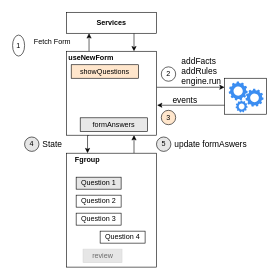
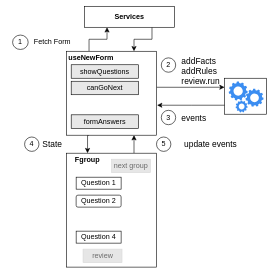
node "Services": moved (111, 23) -> (129, 17)
node "1": size 12x21 -> 16x14
node "addFacts addRules engine.run": label "addFacts addRules engine.run" -> "addFacts addRules review.run"
node "showQuestions": fillcolor #ffe6cc -> #e8e8e8
node "2": moved (168, 74) -> (168, 65)
node "canGoNext": added
node "events": moved (187, 100) -> (196, 118)
node "3": fillcolor #ffe6cc -> #ffffff
node "formAnswers": moved (114, 125) -> (105, 122)
node "4": fillcolor #e6e6e6 -> #ffffff
node "5": fillcolor #e6e6e6 -> #ffffff
node "update formAswers": label "update formAswers" -> "update events"
node "next group": added
node "Question 1": fillcolor #e6e6e6 -> #ffffff
node "Question 2": shape rectangle -> rounded rectangle
node "Question 3": removed
node "Question 4": moved (122, 237) -> (98, 237)
